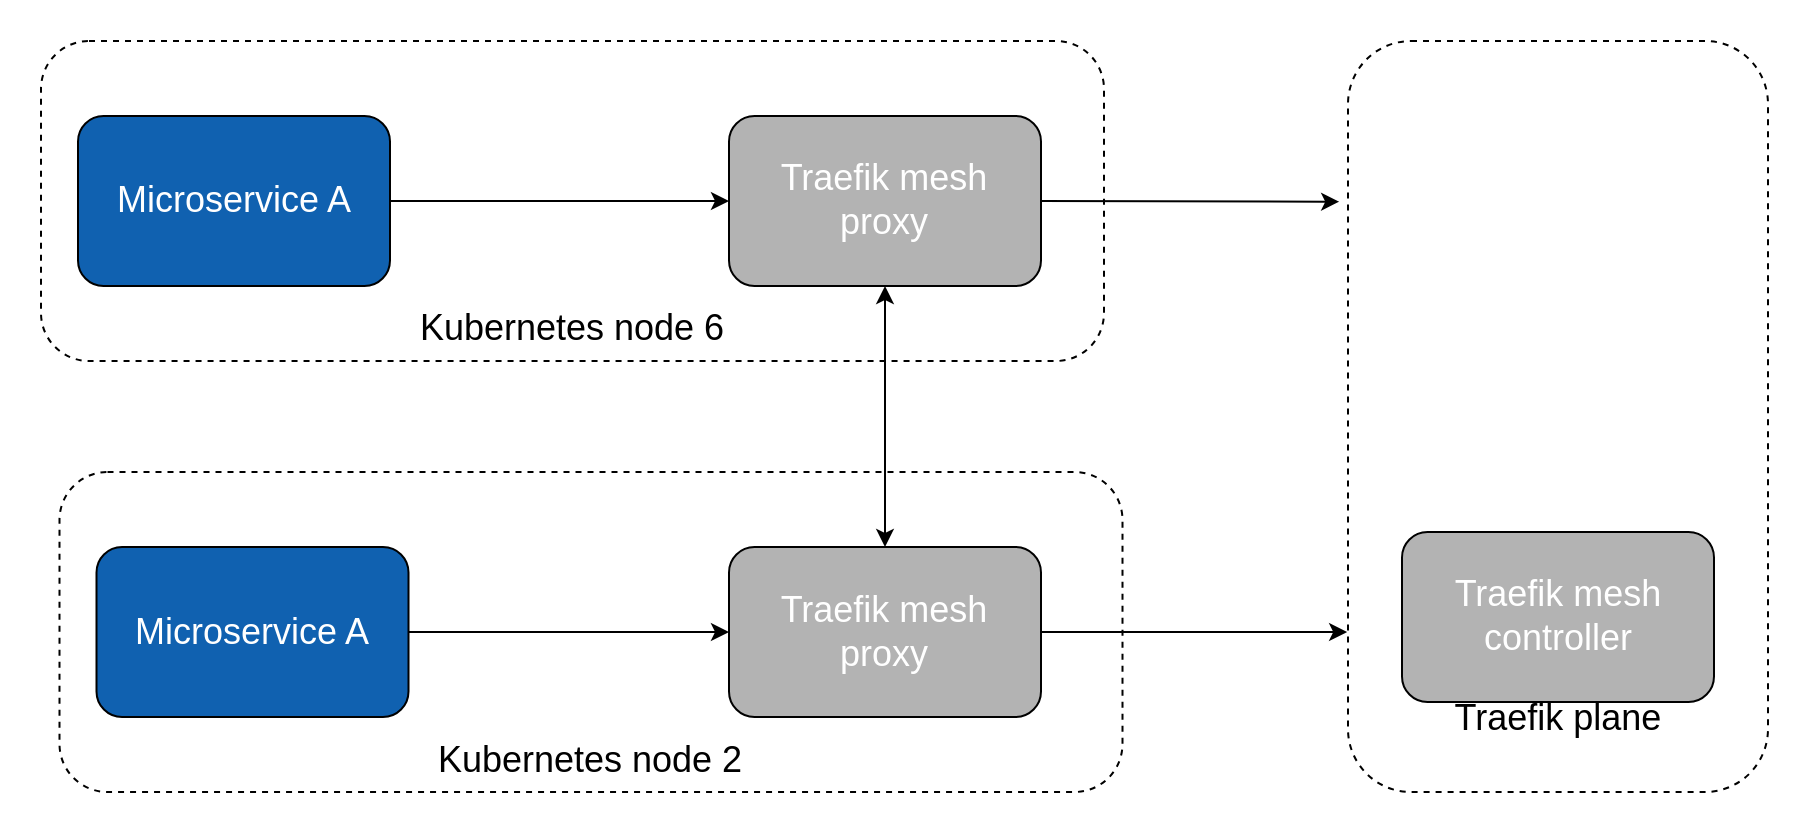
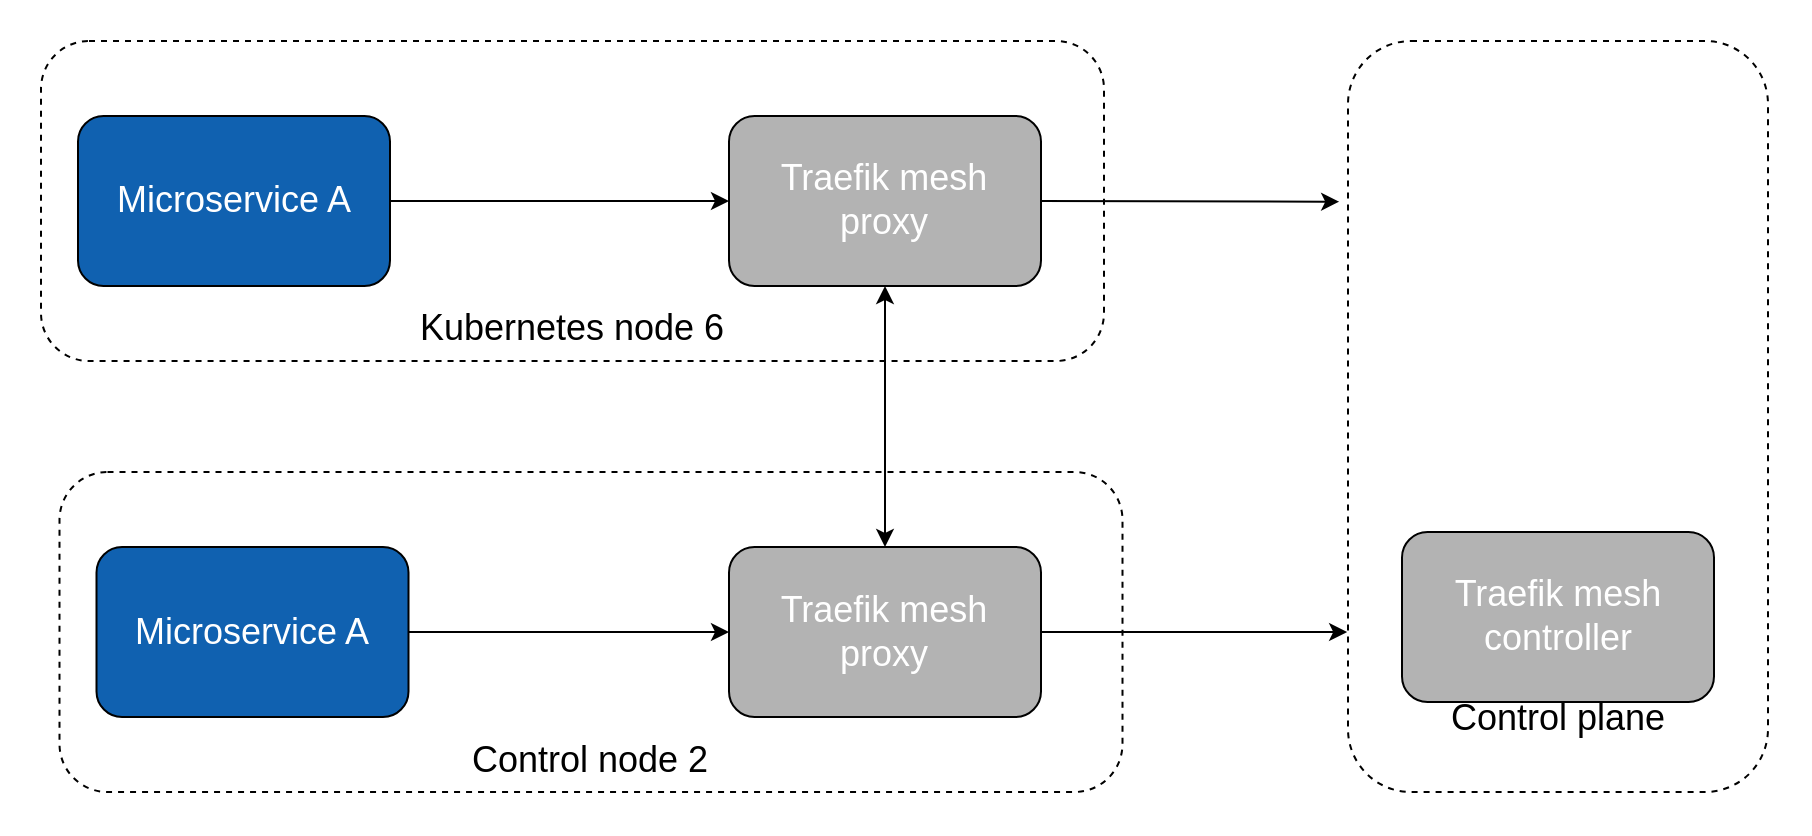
node "Traefik plane": label "Traefik plane" -> "Control plane"
node "Kubernetes node 2": label "Kubernetes node 2" -> "Control node 2"
